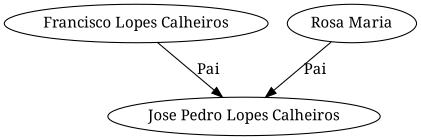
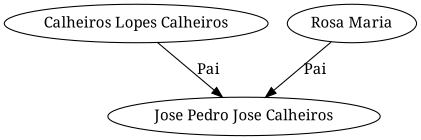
node "Francisco Lopes Calheiros": label "Francisco Lopes Calheiros" -> "Calheiros Lopes Calheiros"
node "Jose Pedro Lopes Calheiros": label "Jose Pedro Lopes Calheiros" -> "Jose Pedro Jose Calheiros"
